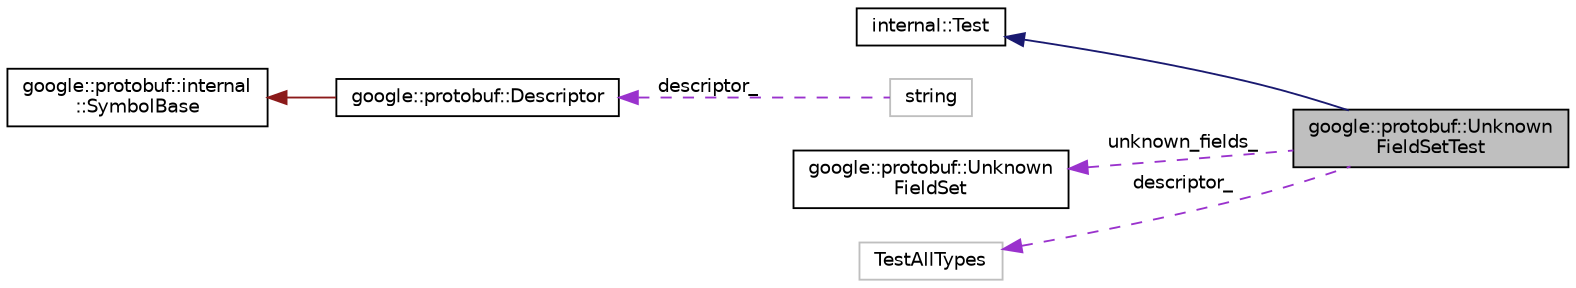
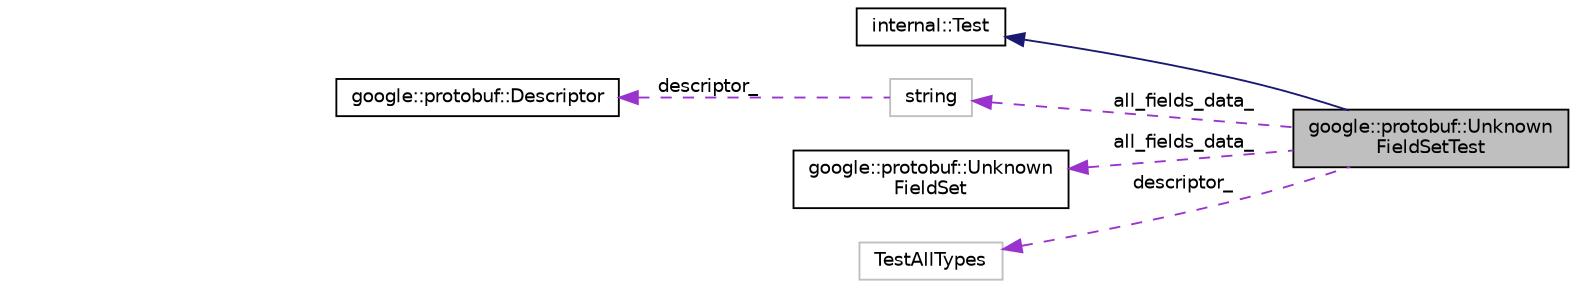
node "google::protobuf::internal ::SymbolBase": removed
edge "google::protobuf::Unknown FieldSetTest" -> "string": added, label "all_fields_data_"
edge "google::protobuf::Unknown FieldSetTest" -> "google::protobuf::Unknown FieldSet": label " unknown_fields_" -> " all_fields_data_"
